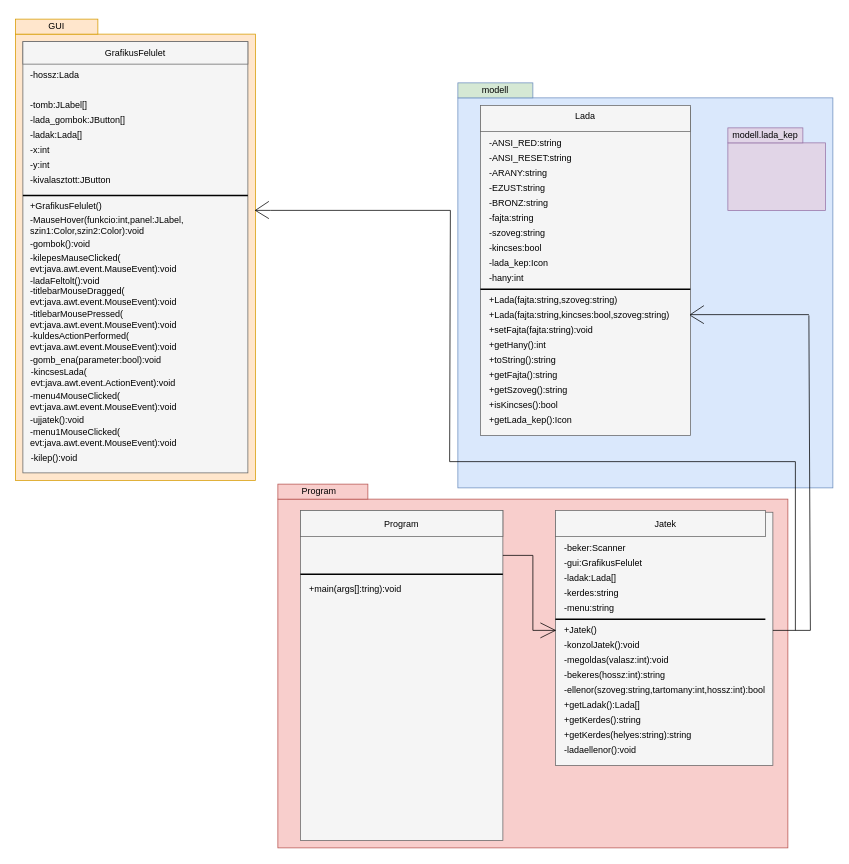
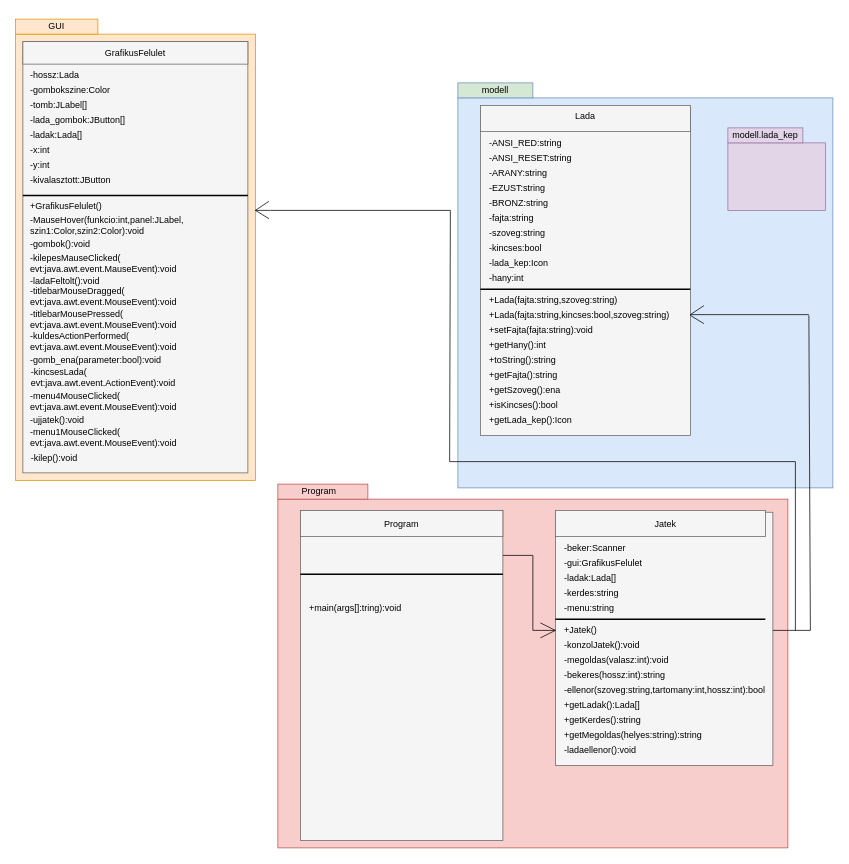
node "-gombokszine:Color": added
node "+getSzoveg():string": label "+getSzoveg():string" -> "+getSzoveg():ena"
node "+main(args[]:tring):void": moved (402, 589) -> (402, 608)
node "+getKerdes(helyes:string):string": label "+getKerdes(helyes:string):string" -> "+getMegoldas(helyes:string):string"
